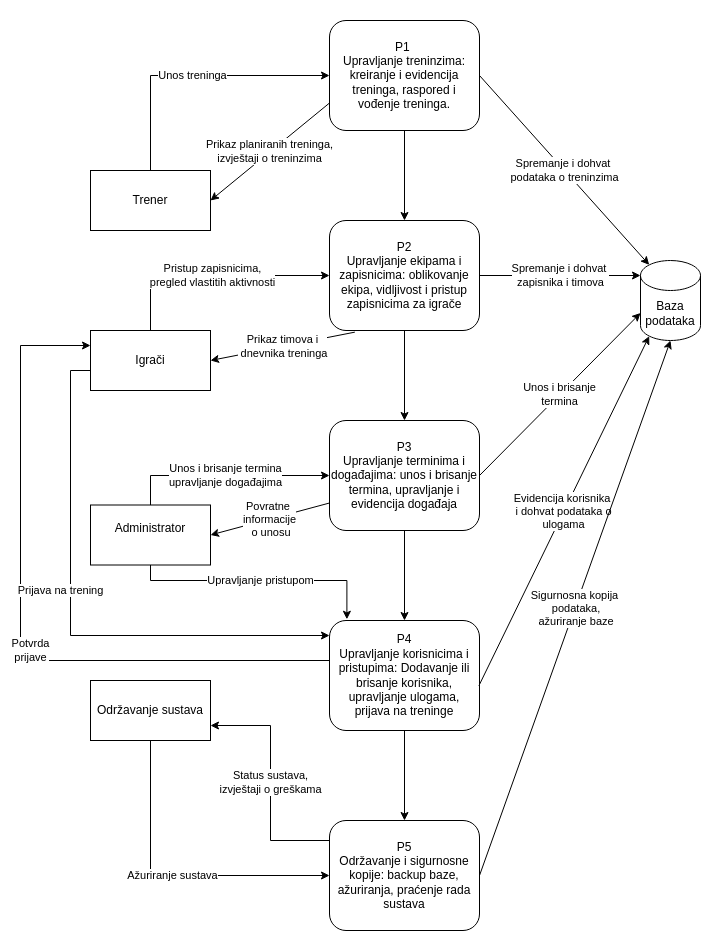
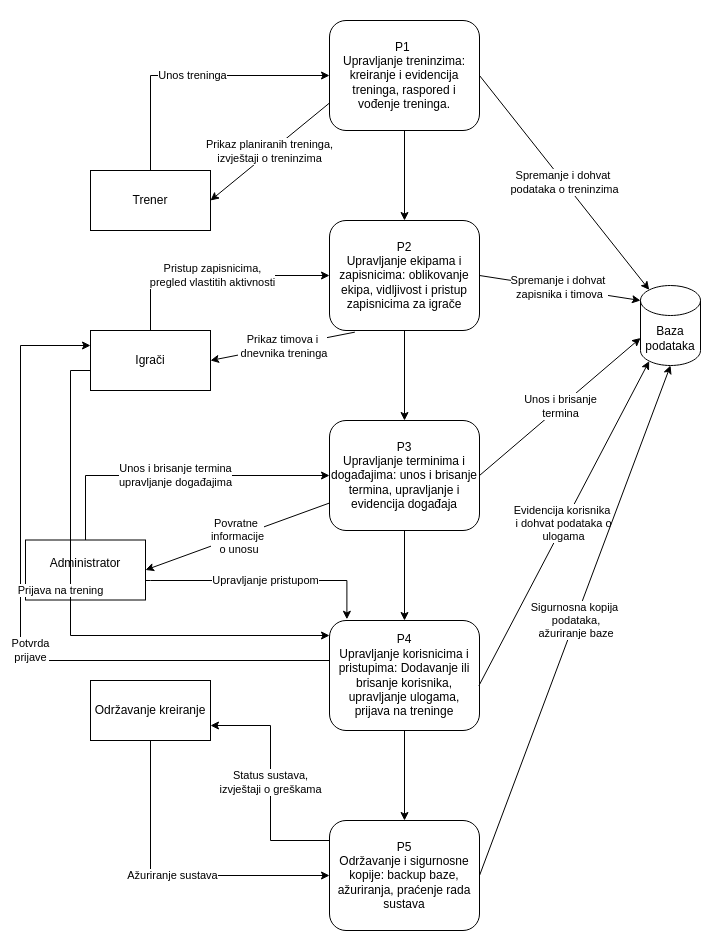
node "Baza podataka": moved (671, 301) -> (671, 326)
node "Administrator": moved (151, 535) -> (86, 570)
node "Održavanje sustava": label "Održavanje sustava" -> "Održavanje kreiranje"
